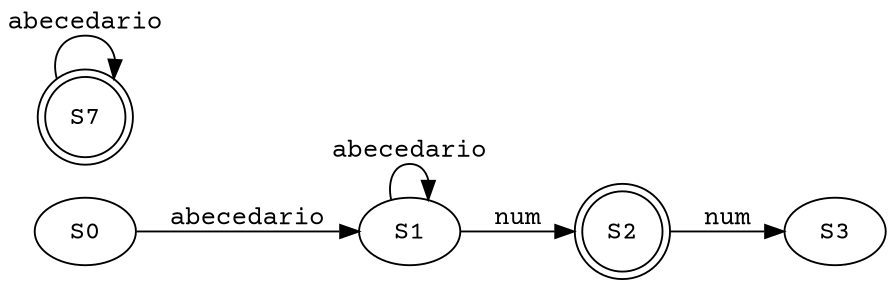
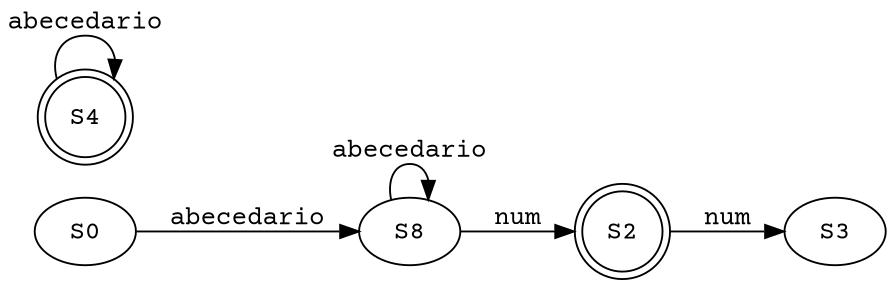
node "S7": label "S7" -> "S4"
node "S1": label "S1" -> "S8"
